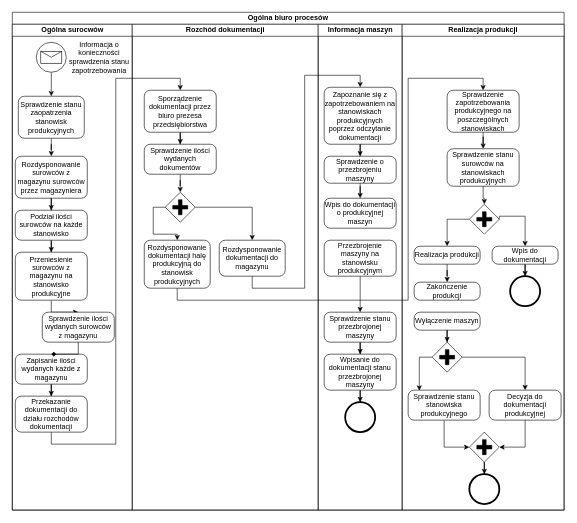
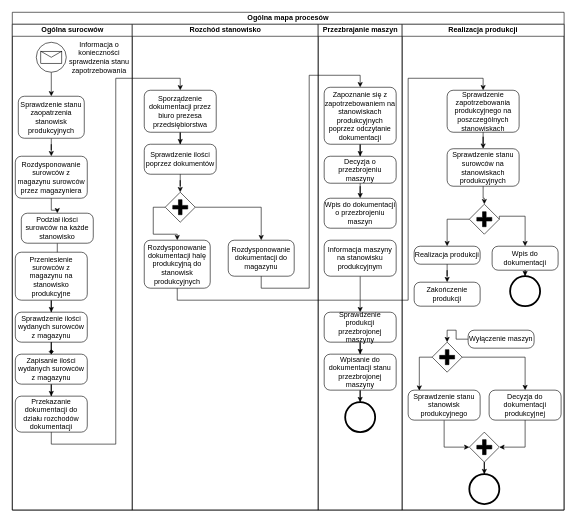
node "Ogólna biuro procesów": label "Ogólna biuro procesów" -> "Ogólna mapa procesów"
node "Rozchód dokumentacji": label "Rozchód dokumentacji" -> "Rozchód stanowisko"
node "Informacja maszyn": label "Informacja maszyn" -> "Przezbrajanie maszyn"
node "Sprawdzenie ilości wydanych dokumentów": label "Sprawdzenie ilości wydanych dokumentów" -> "Sprawdzenie ilości poprzez dokumentów"
node "Sprawdzenie o przezbrojeniu maszyny": label "Sprawdzenie o przezbrojeniu maszyny" -> "Decyzja o przezbrojeniu maszyny"
node "Wpis do dokumentacji o produkcyjnej maszyn": label "Wpis do dokumentacji o produkcyjnej maszyn" -> "Wpis do dokumentacji o przezbrojeniu maszyn"
node "Podział ilości surowców na każde stanowisko": moved (51, 225) -> (57, 228)
node "Wpis do dokumentacji": size 66x18 -> 66x24
node "Rozdysponowanie dokumentacji do magazynu": moved (252, 258) -> (261, 258)
node "Przezbrojenie maszyny na stanowisku produkcyjnym": label "Przezbrojenie maszyny na stanowisku produkcyjnym" -> "Informacja maszyny na stanowisku produkcyjnym"
node "Zakończenie produkcji": size 66x18 -> 66x24
node "Wyłączenie maszyn": moved (447, 321) -> (501, 339)
node "Sprawdzenie ilości wydanych surowców z magazynu": moved (78, 327) -> (51, 327)
node "Sprawdzenie stanu przezbrojonej maszyny": label "Sprawdzenie stanu przezbrojonej maszyny" -> "Sprawdzenie produkcji przezbrojonej maszyny"
node "Zapisanie ilości wydanych każde z magazynu": label "Zapisanie ilości wydanych każde z magazynu" -> "Zapisanie ilości wydanych surowców z magazynu"
node "Sprawdzenie stanu stanowiska produkcyjnego": label "Sprawdzenie stanu stanowiska produkcyjnego" -> "Sprawdzenie stanu stanowisk produkcyjnego"
